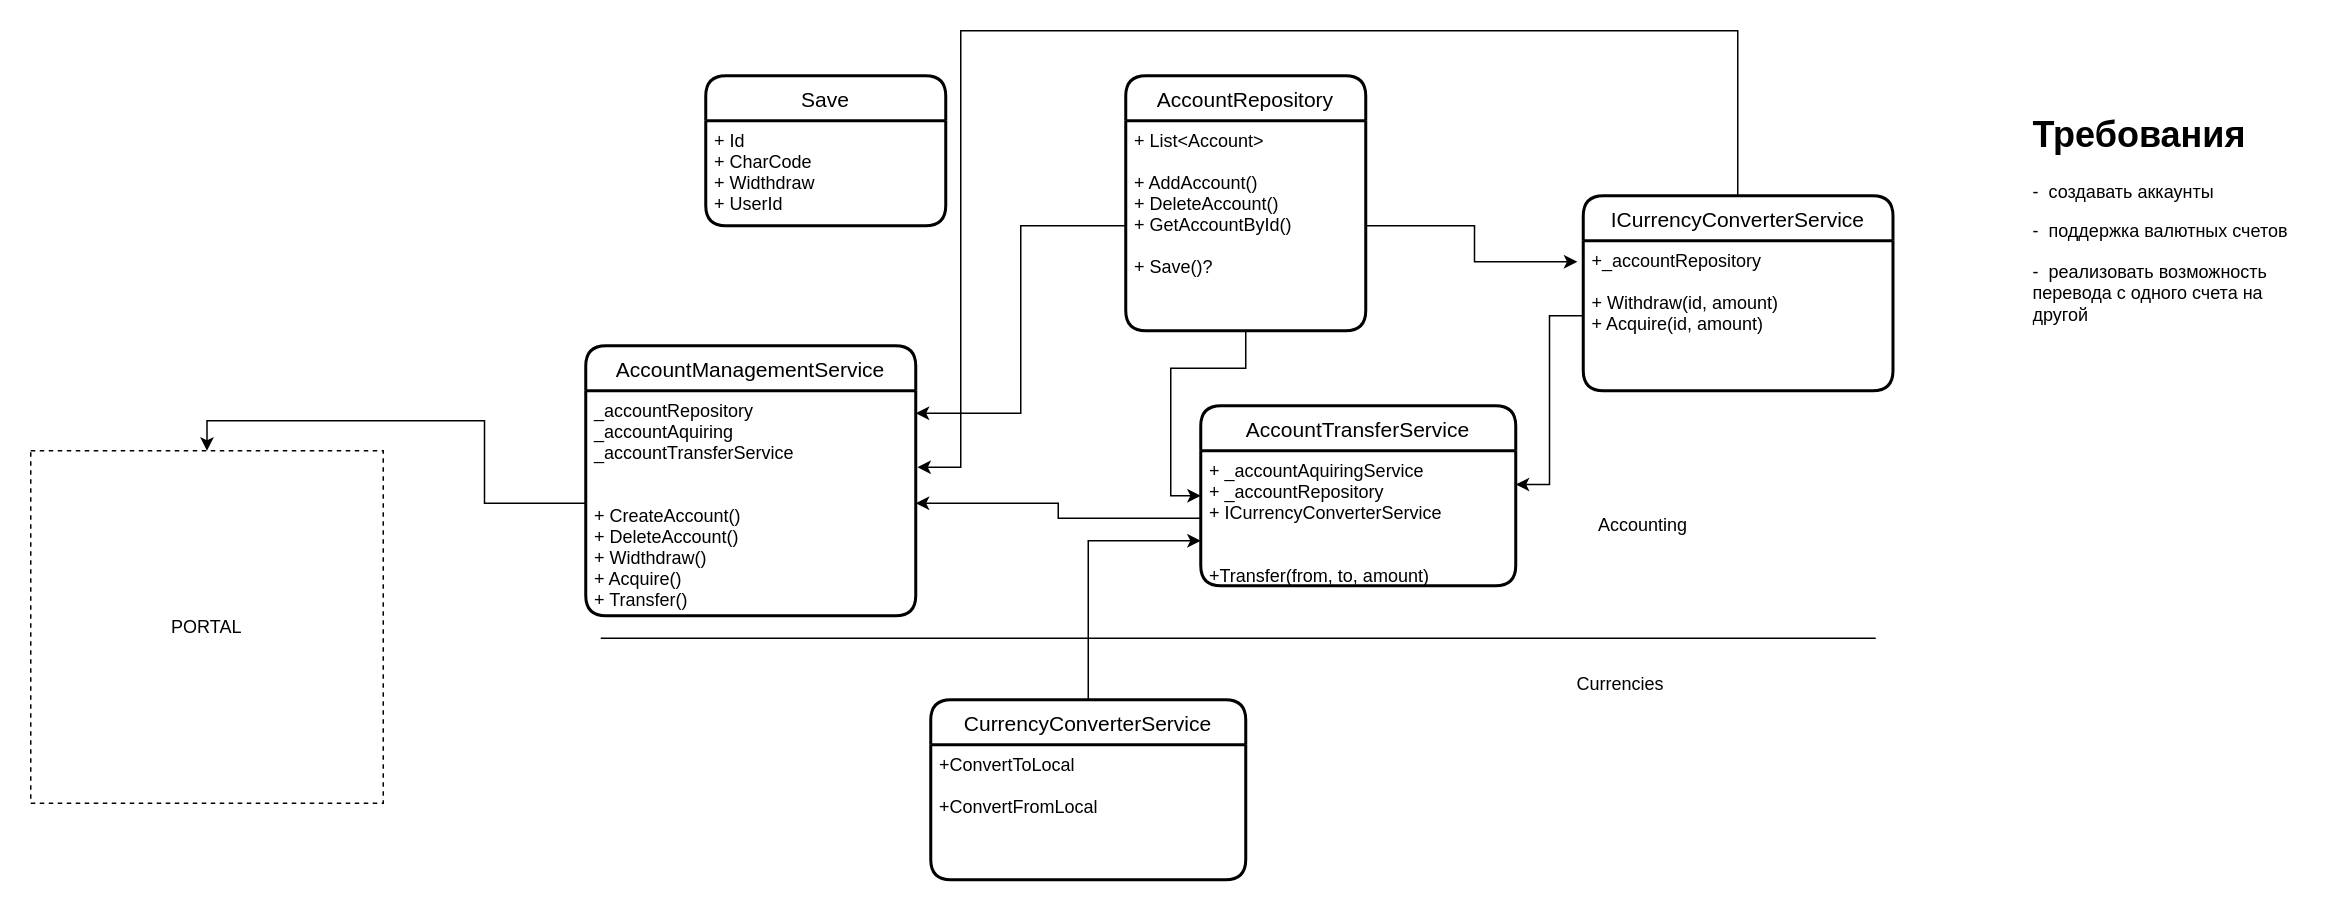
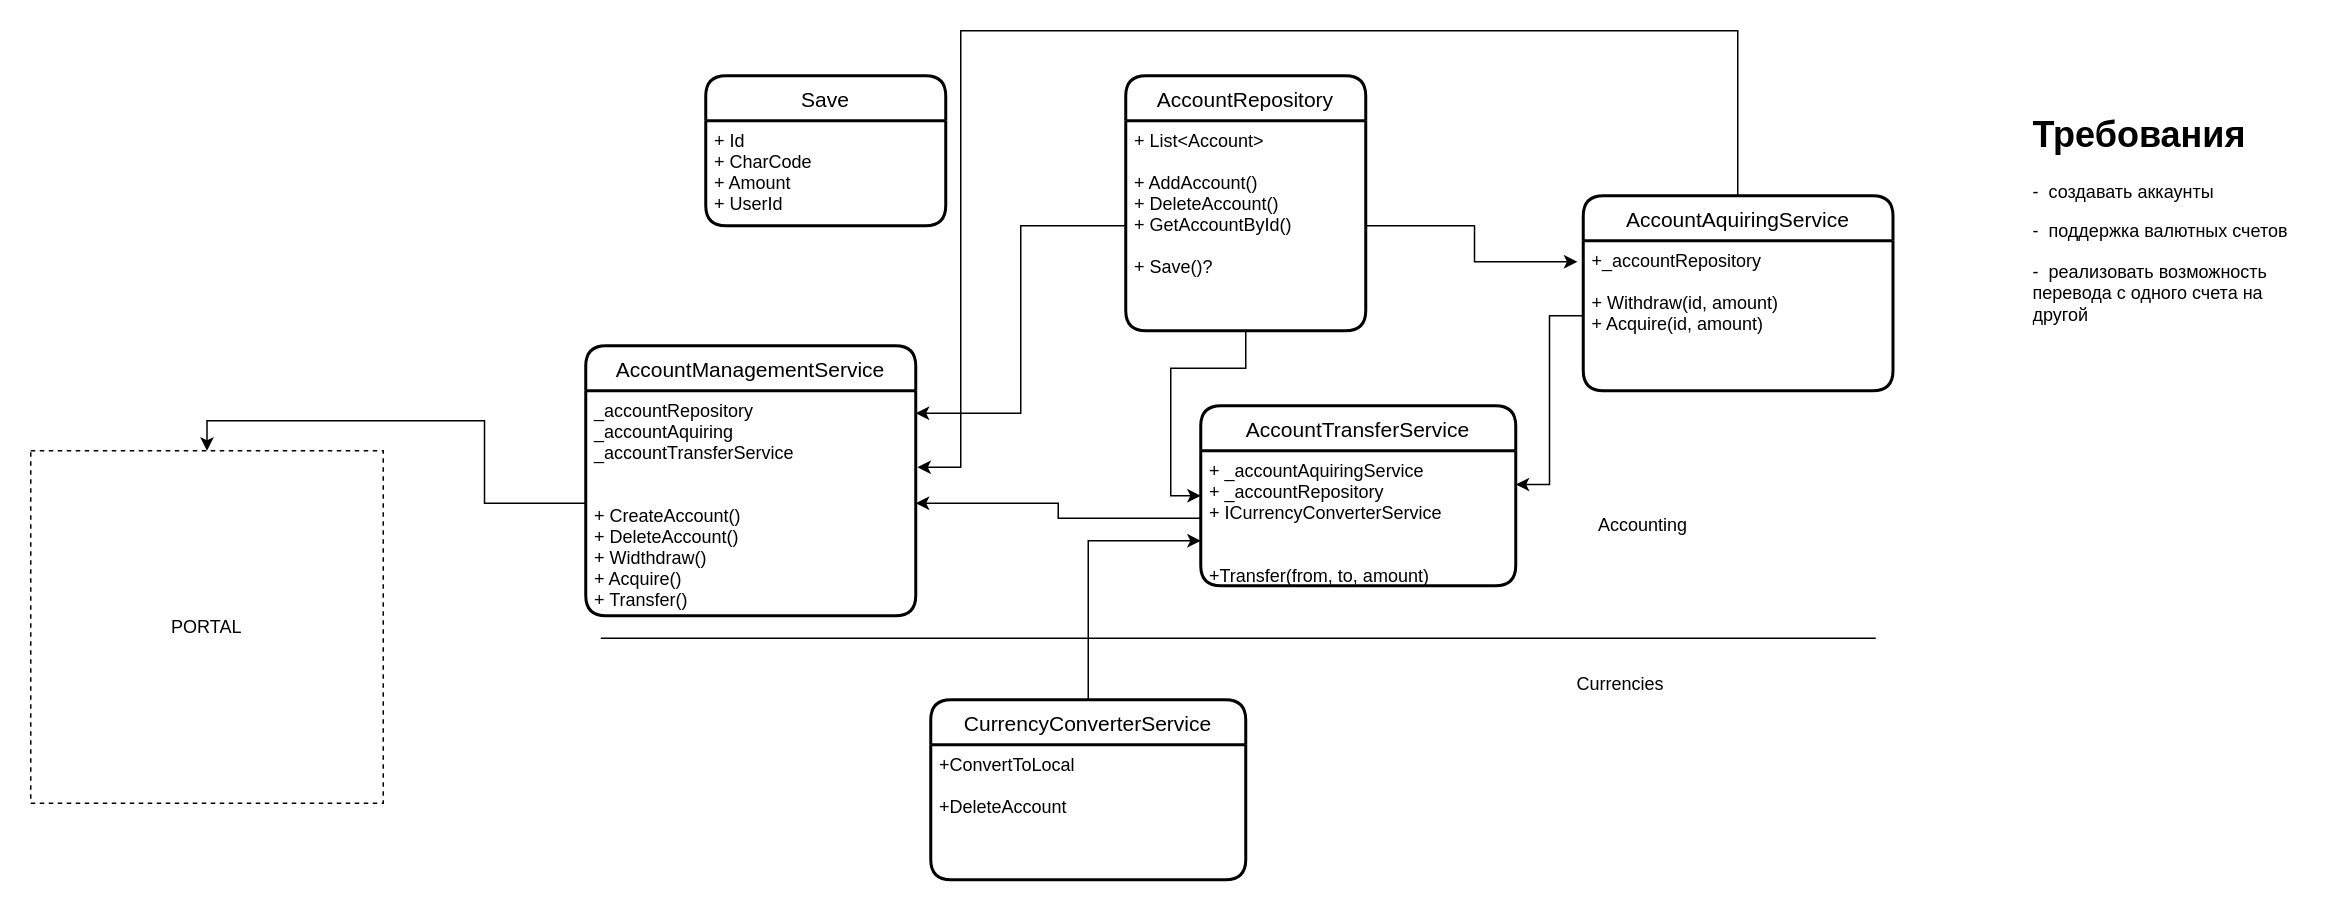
node "+ Id + CharCode + Widthdraw + UserId": label "+ Id + CharCode + Widthdraw + UserId" -> "+ Id + CharCode + Amount + UserId"
node "ICurrencyConverterService": label "ICurrencyConverterService" -> "AccountAquiringService"
node "+ConvertToLocal +ConvertFromLocal": label "+ConvertToLocal +ConvertFromLocal" -> "+ConvertToLocal +DeleteAccount"
